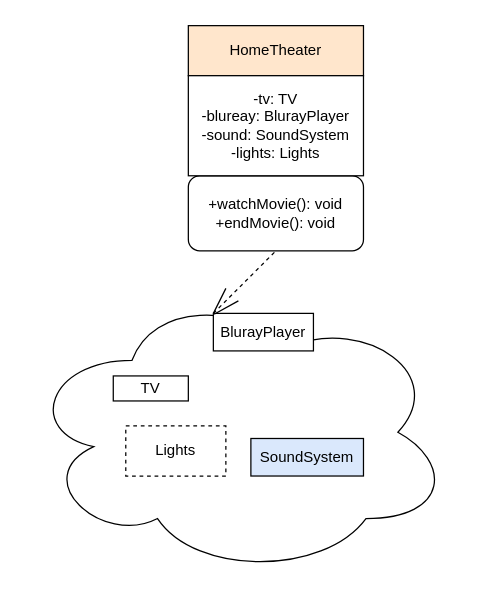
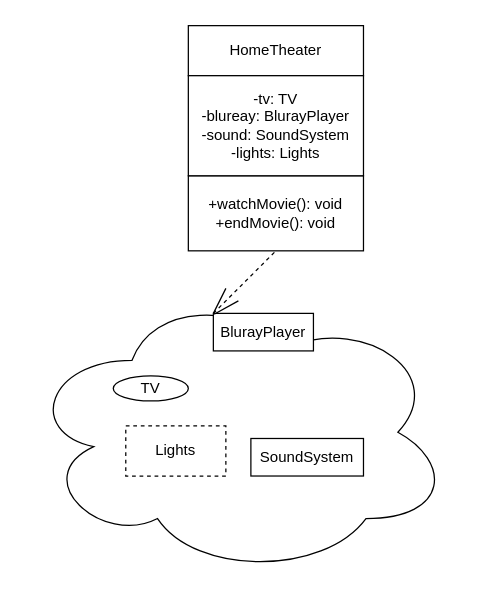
node "HomeTheater": fillcolor #ffe6cc -> #ffffff
node "+watchMovie(): void +endMovie(): void": shape rounded rectangle -> rectangle
node "TV": shape rectangle -> ellipse
node "SoundSystem": fillcolor #dae8fc -> #ffffff
